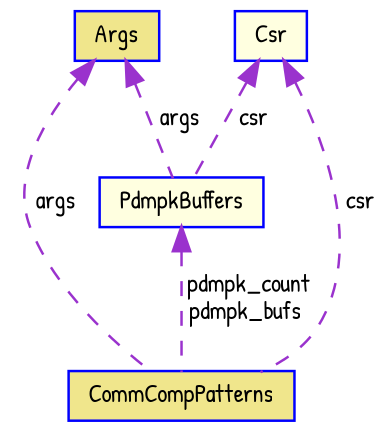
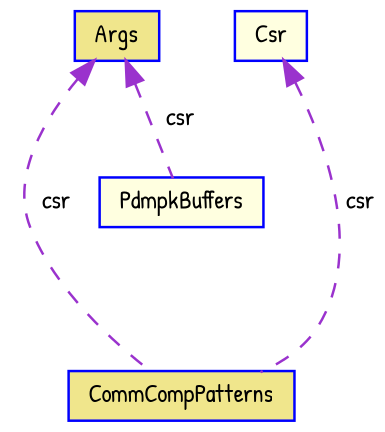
edge "PdmpkBuffers" -> "Args": label " args" -> " csr"
edge "PdmpkBuffers" -> "Csr": removed, label "csr"
edge "CommCompPatterns" -> "Args": label " args" -> " csr"
edge "CommCompPatterns" -> "PdmpkBuffers": removed, label "pdmpk_count pdmpk_bufs"
